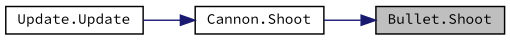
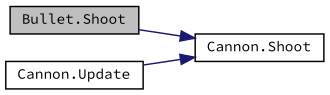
node "Update.Update": label "Update.Update" -> "Cannon.Update"
edge "Cannon.Shoot" -> "Bullet.Shoot": reversed
